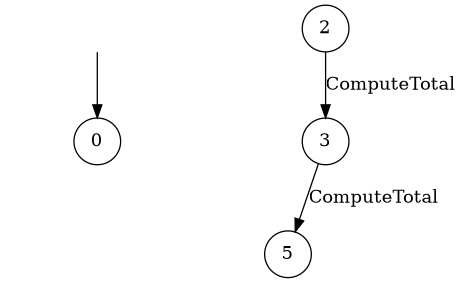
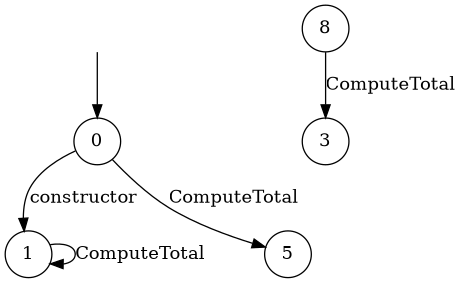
node "2": label "2" -> "8"
edge "3" -> "5": now "0" -> "5"
node "1": added
